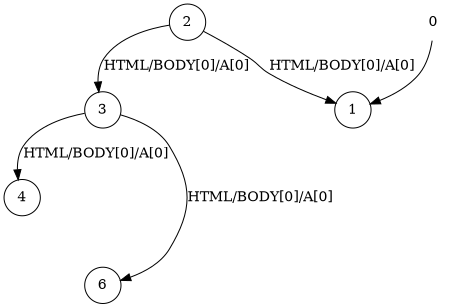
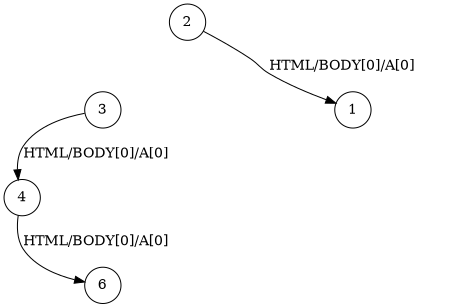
node "0": removed
edge "2" -> "3": removed, label "HTML/BODY[0]/A[0]"
edge "3" -> "6": now "4" -> "6"
